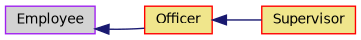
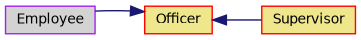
edge "Officer" -> "Employee": reversed
